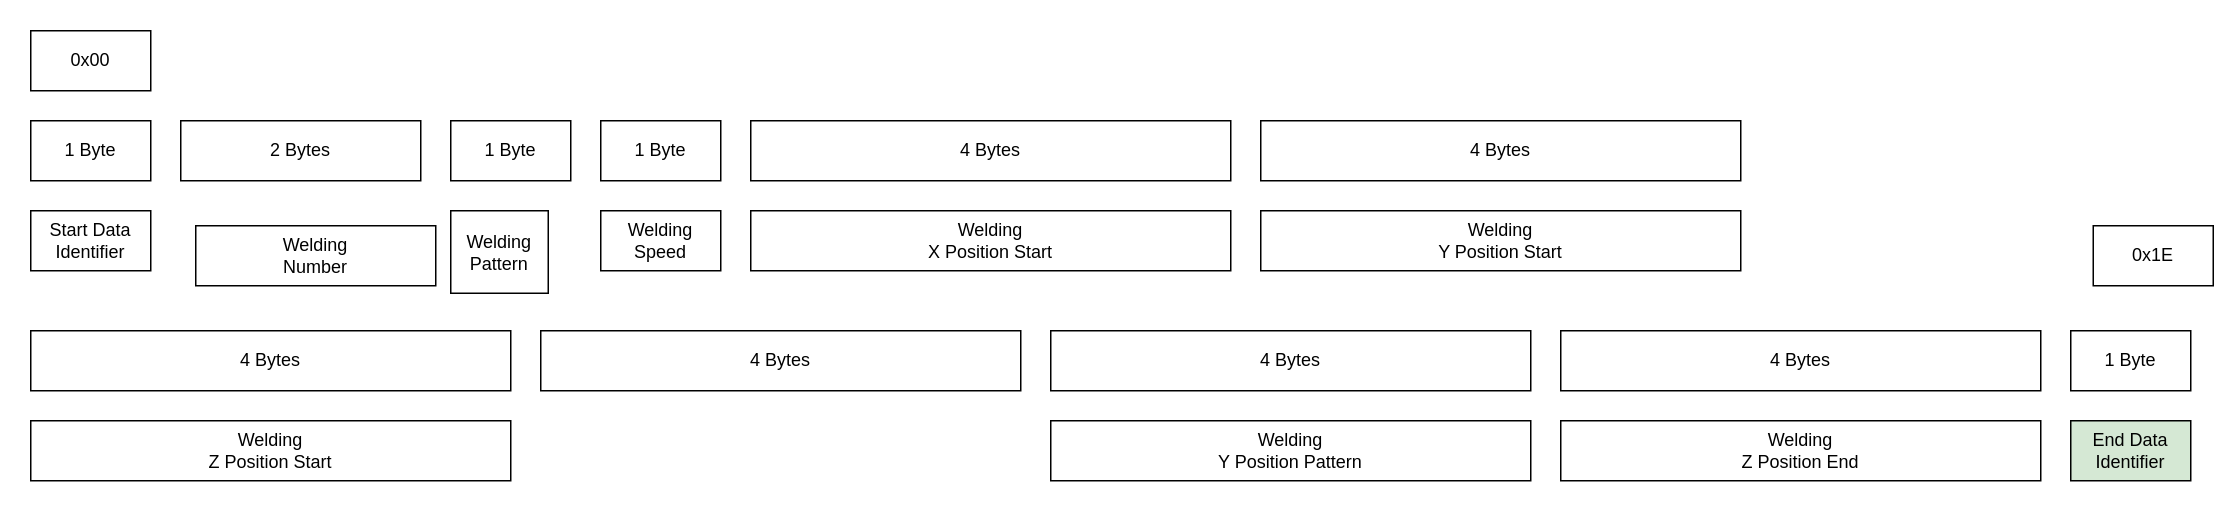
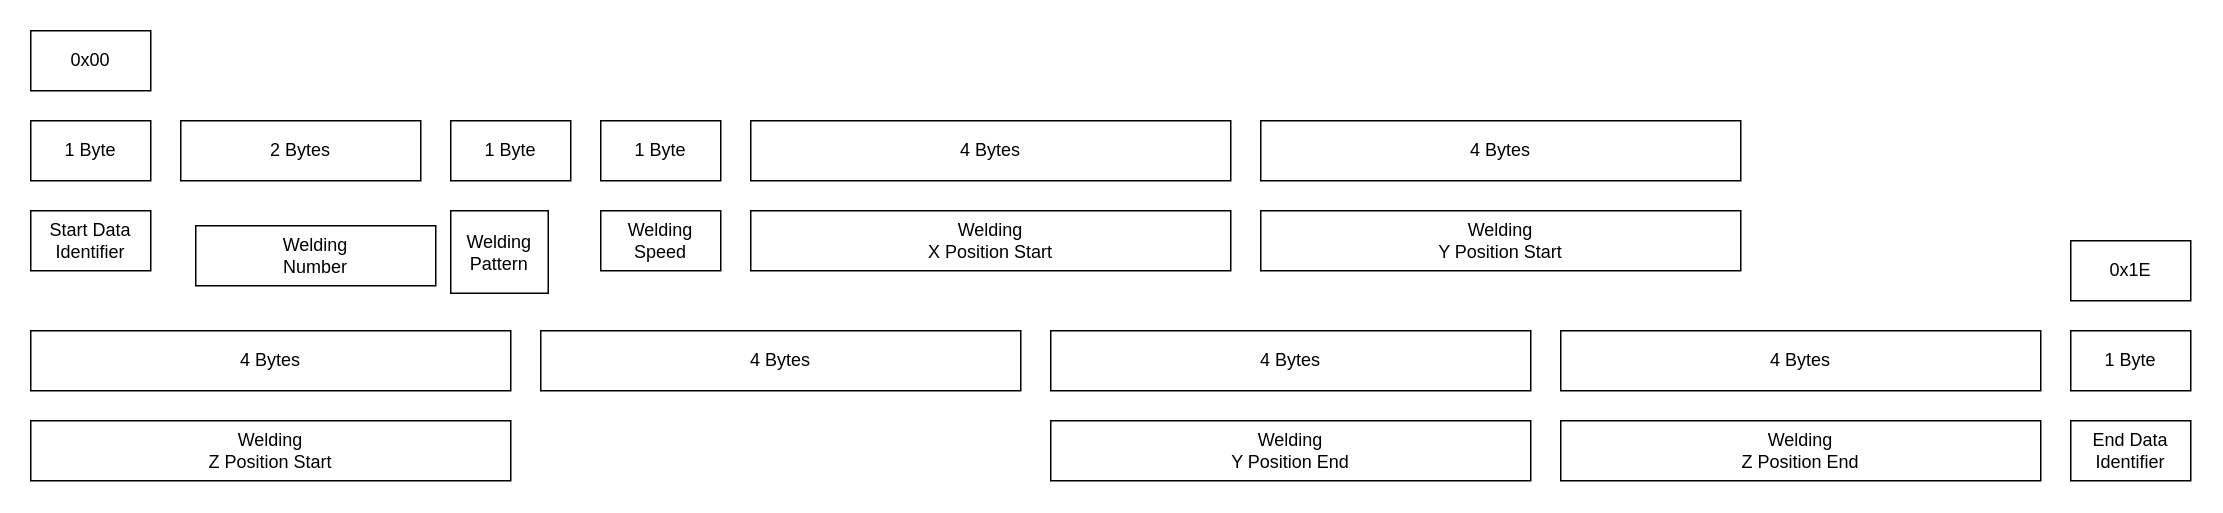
node "0x1E": moved (2153, 256) -> (2131, 271)
node "Welding Y Position Pattern": label "Welding Y Position Pattern" -> "Welding Y Position End"
node "End Data Identifier": fillcolor #d5e8d4 -> #ffffff
